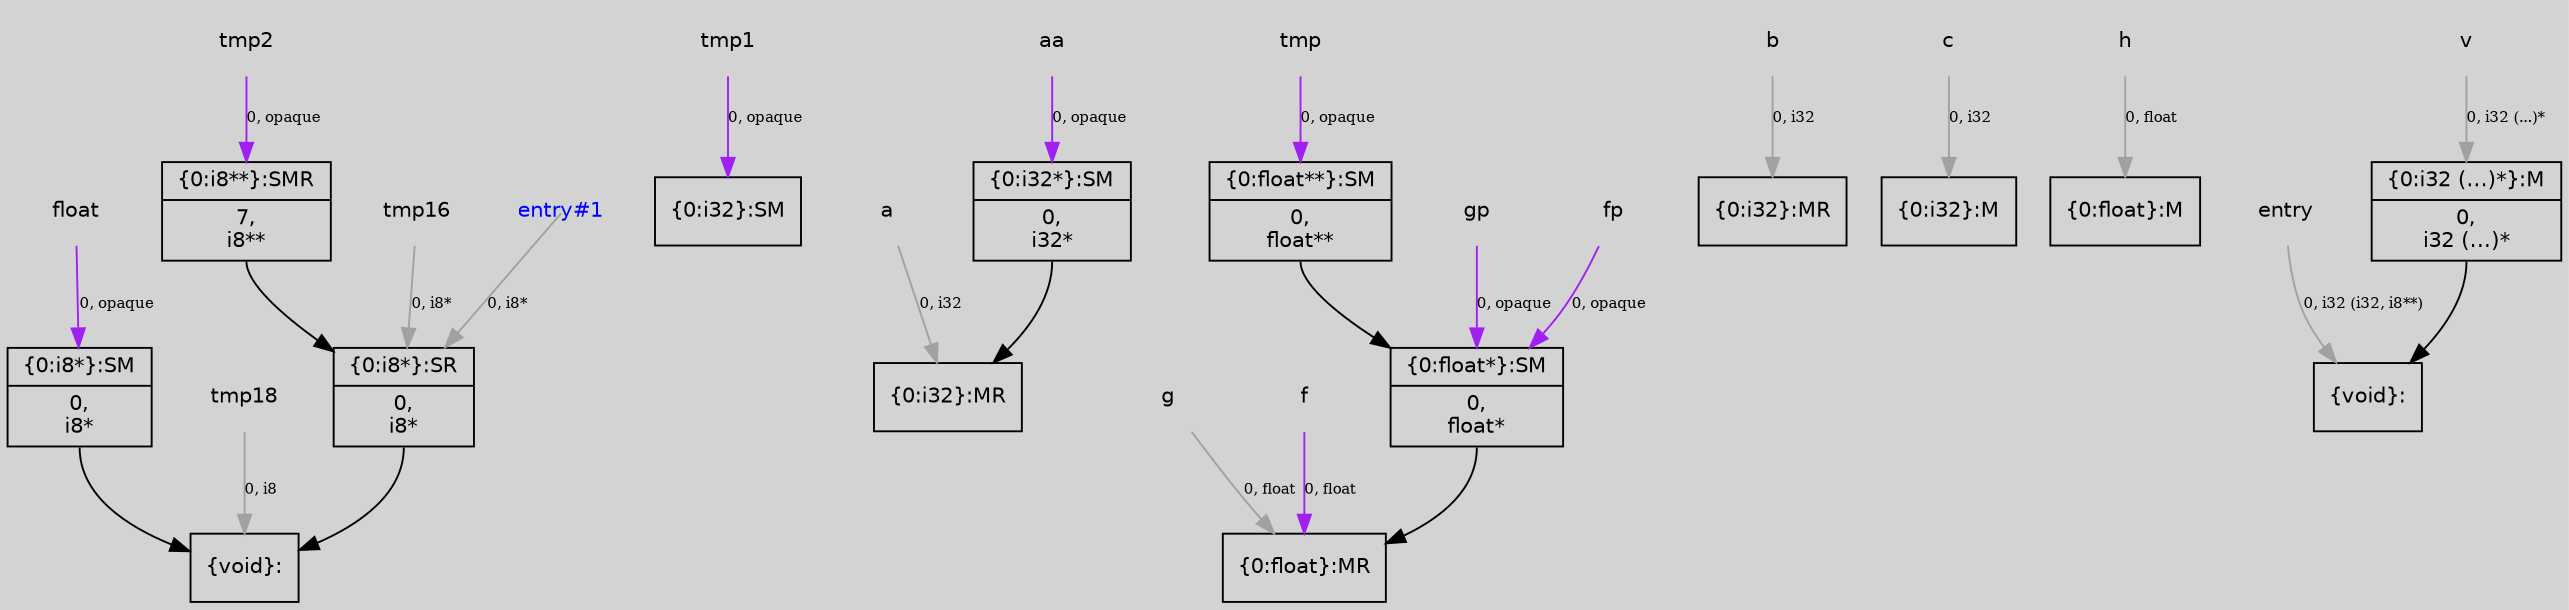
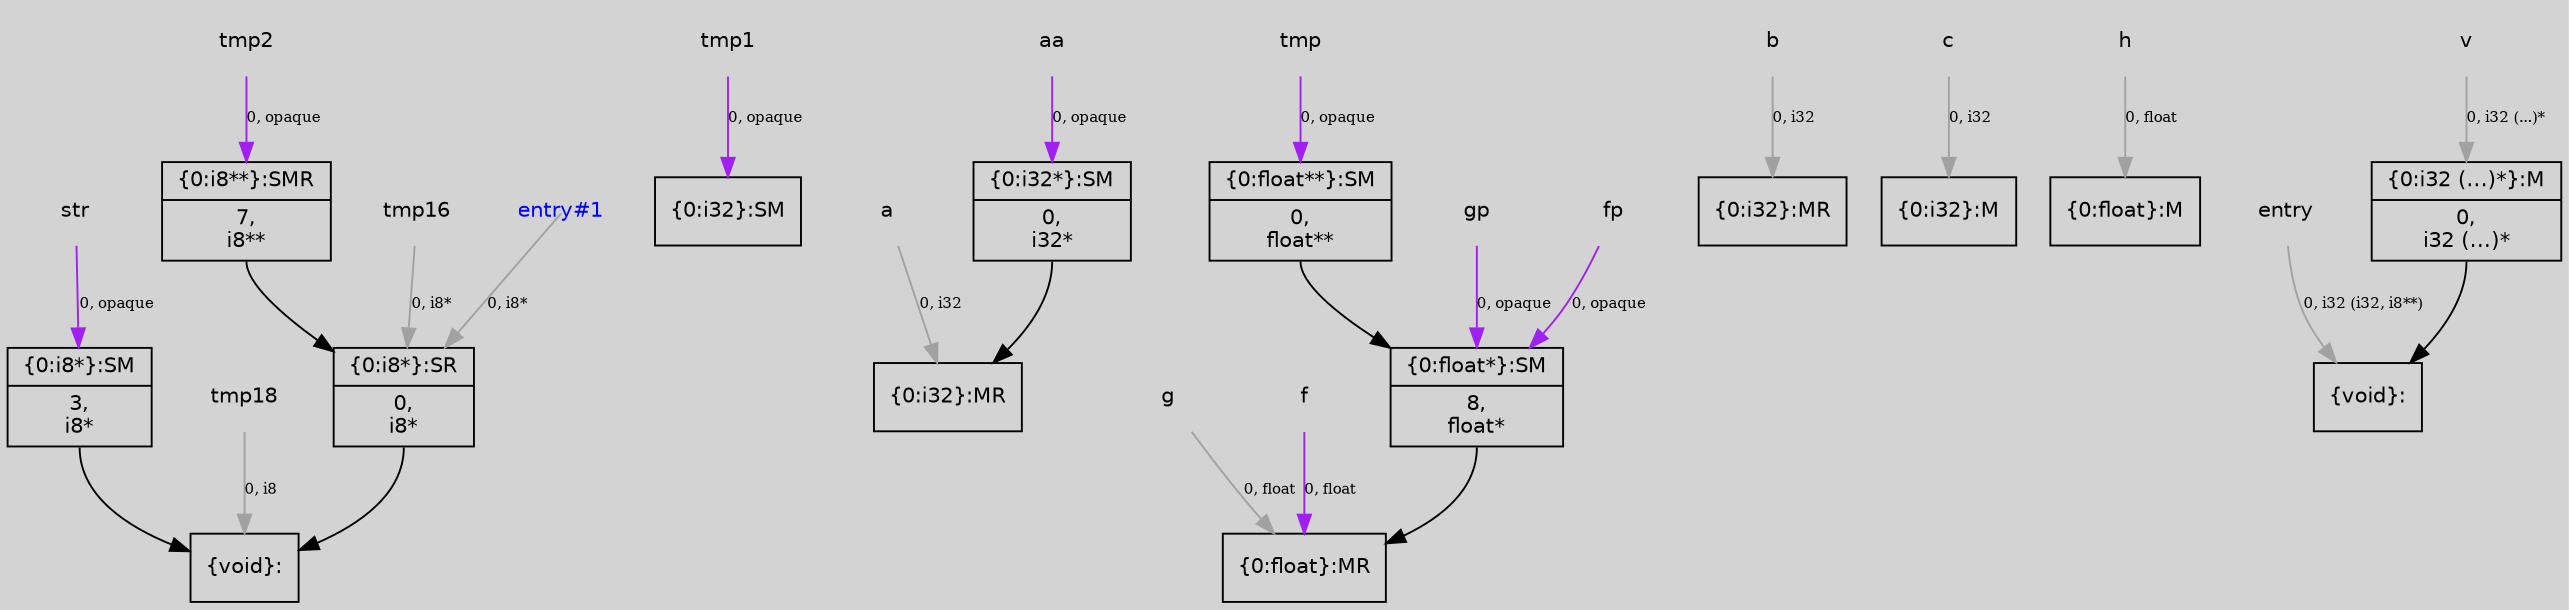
node "float": label "float" -> "str"
node "{0:i8*}:SM": text "0," -> "3,"
node "{0:float*}:SM": text "0," -> "8,"
